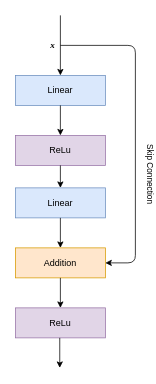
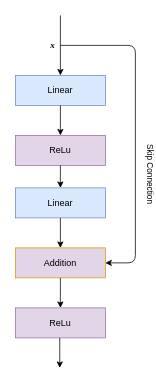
node "Addition": fillcolor #ffe6cc -> #e1d5e7
